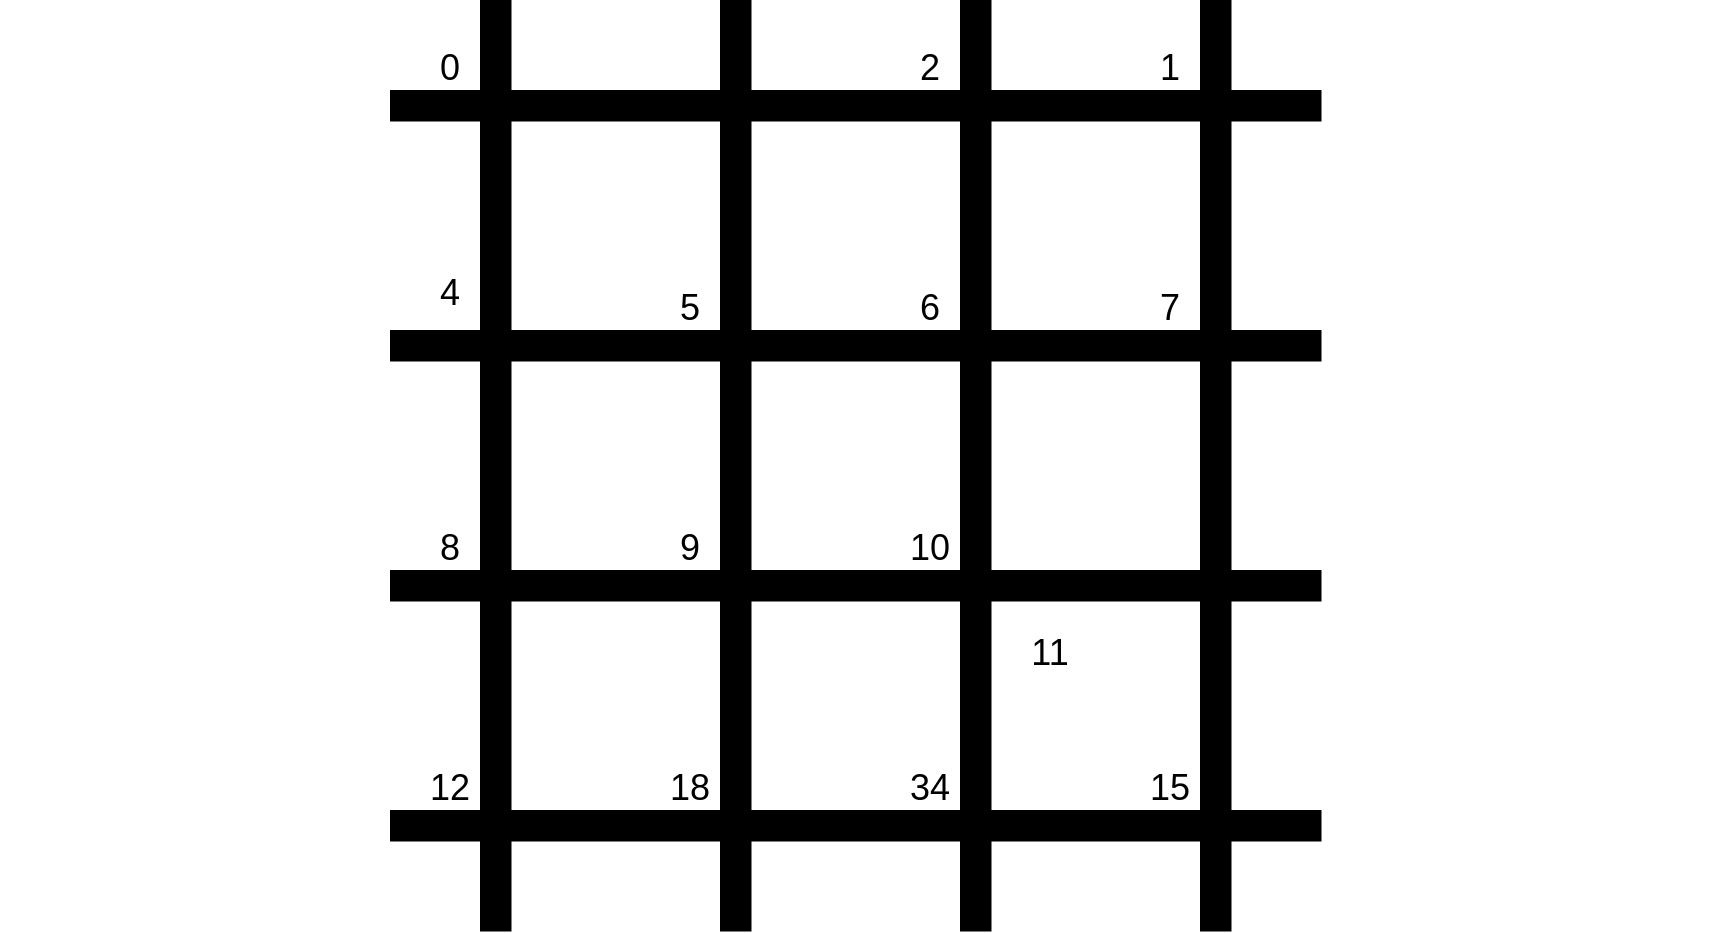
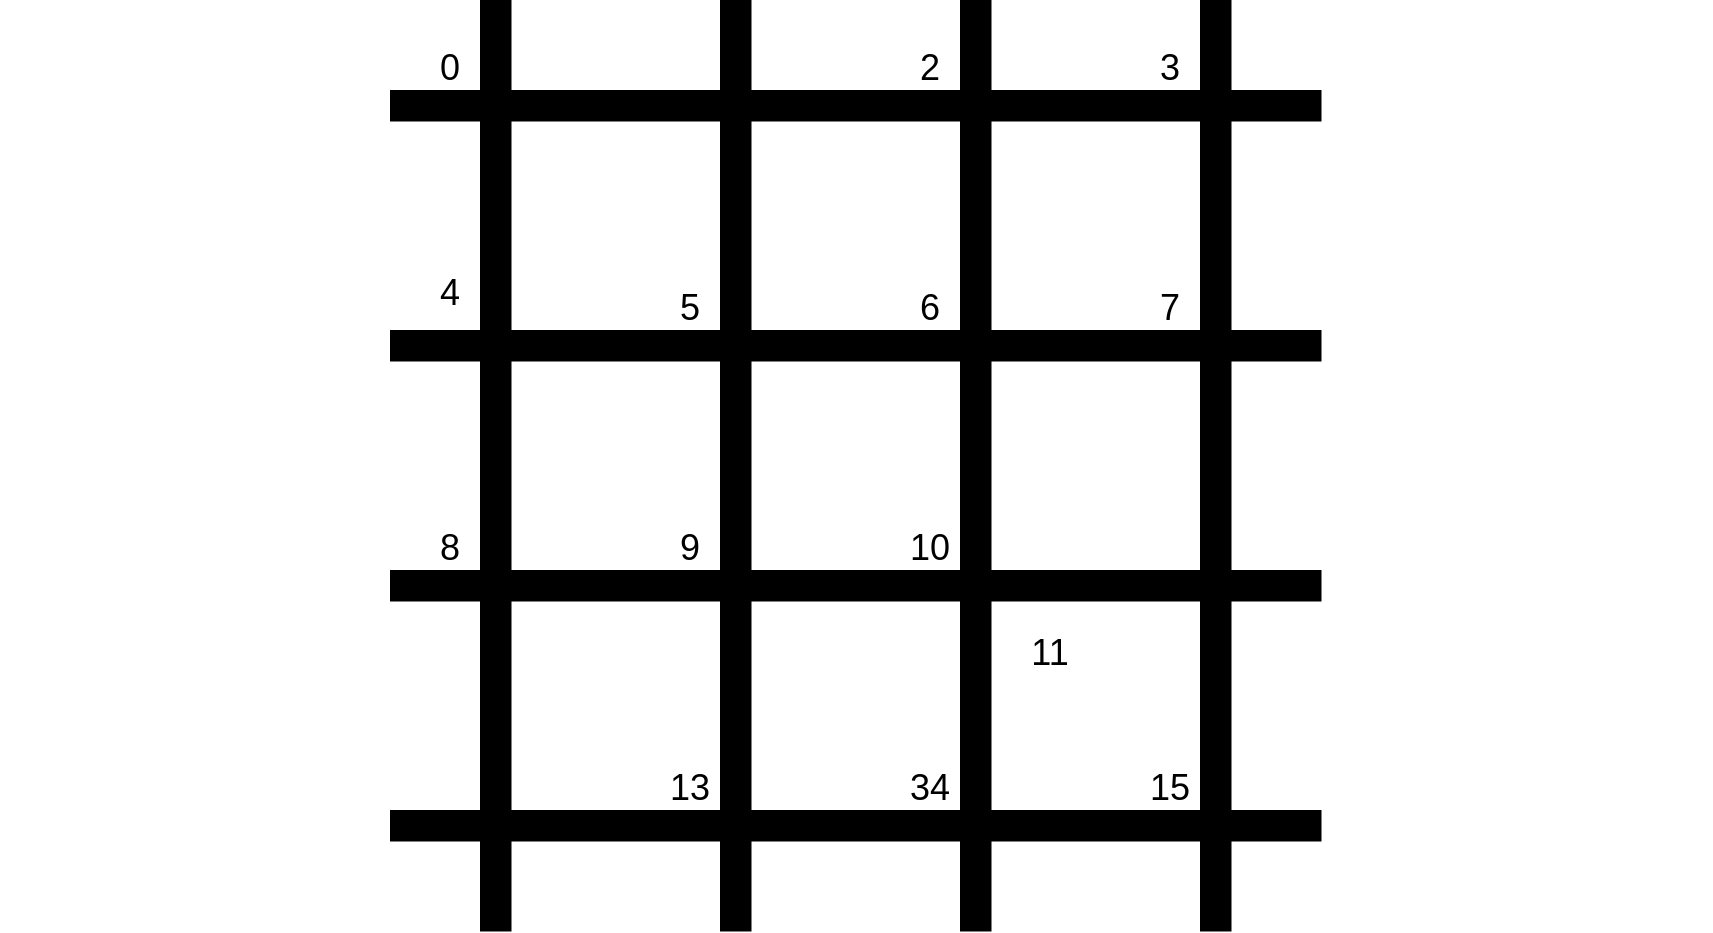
node "1": label "1" -> "3"
node "12": removed
node "18": label "18" -> "13"
